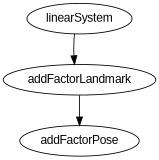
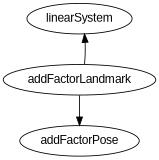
edge "linearSystem" -> "addFactorLandmark": reversed
